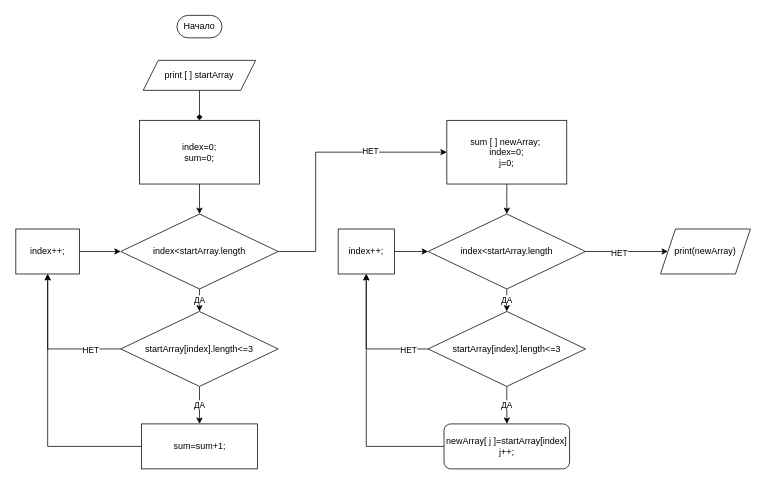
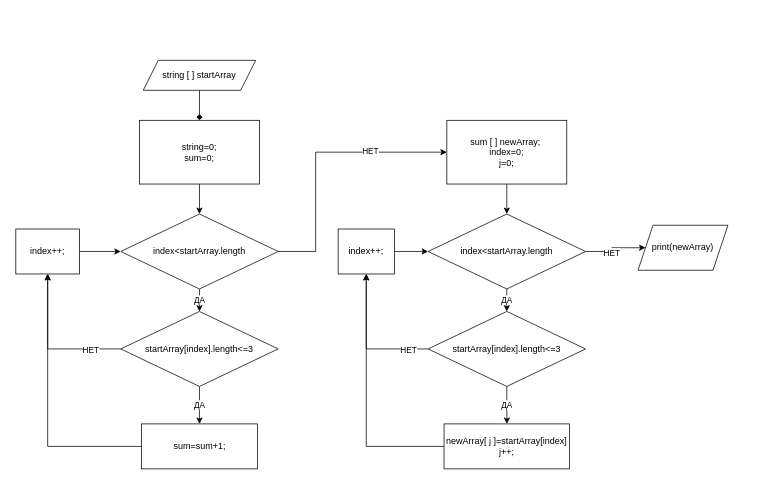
node "Начало": removed
node "print [ ] startArray": label "print [ ] startArray" -> "string [ ] startArray"
node "index=0; sum=0;": label "index=0; sum=0;" -> "string=0; sum=0;"
node "print(newArray)": moved (705, 252) -> (683, 248)
node "newArray[ j ]=startArray[index] j++;": shape rounded rectangle -> rectangle
